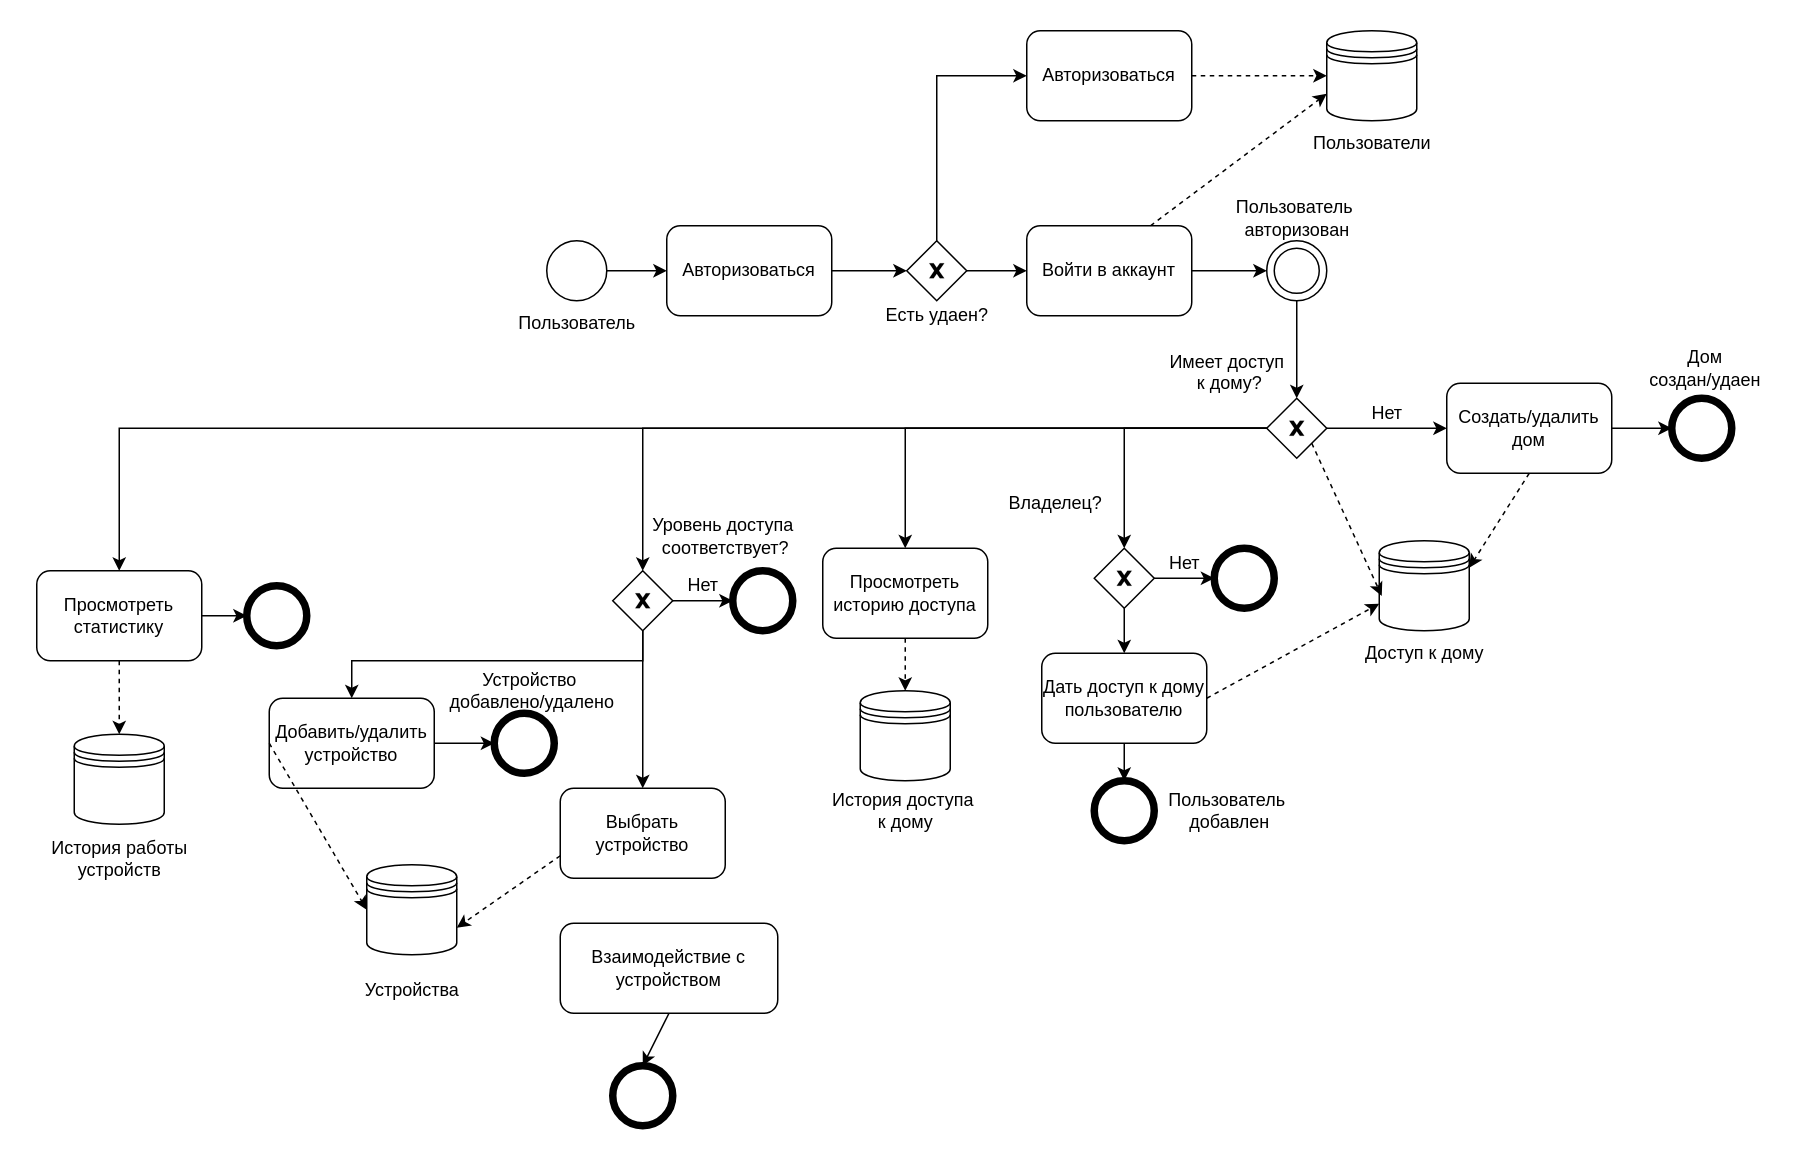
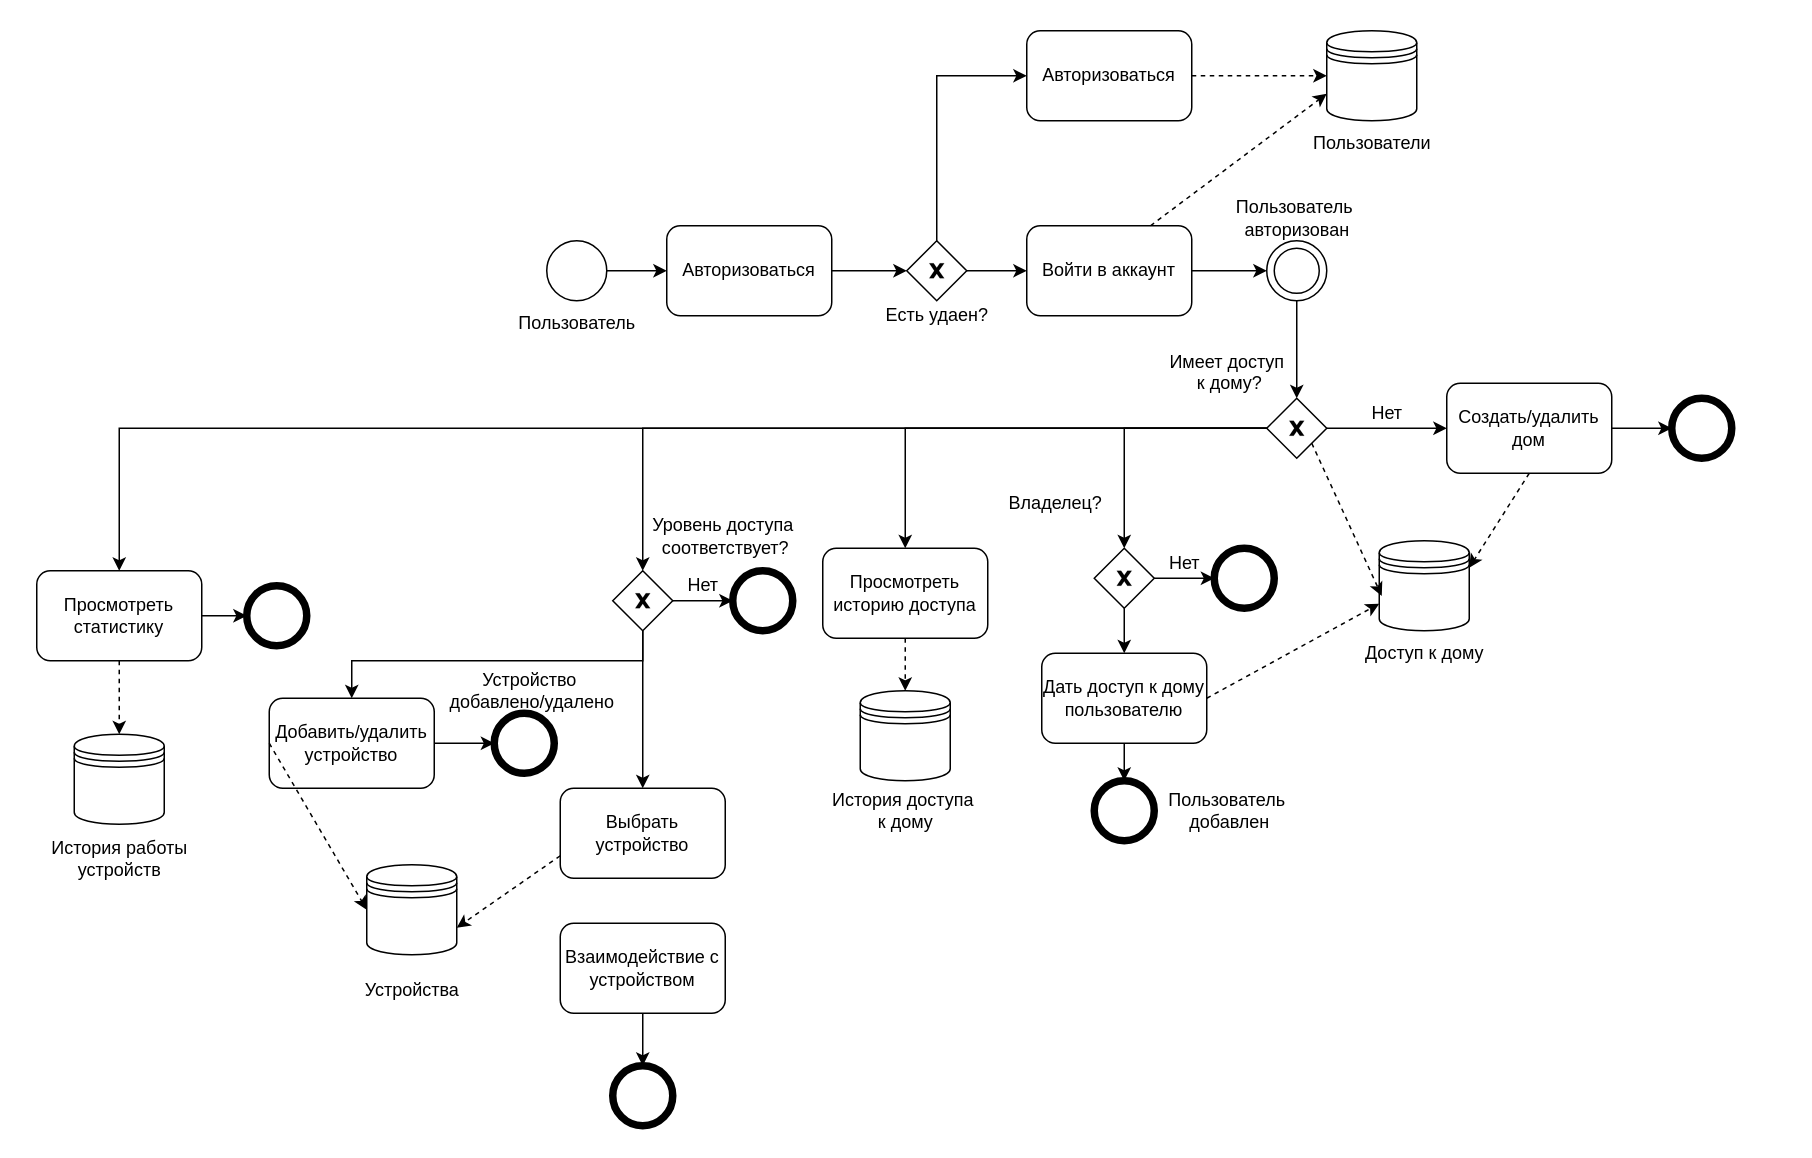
node "Дом создан/удаен": removed
node "Взаимодействие с устройством": size 218x90 -> 165x90
